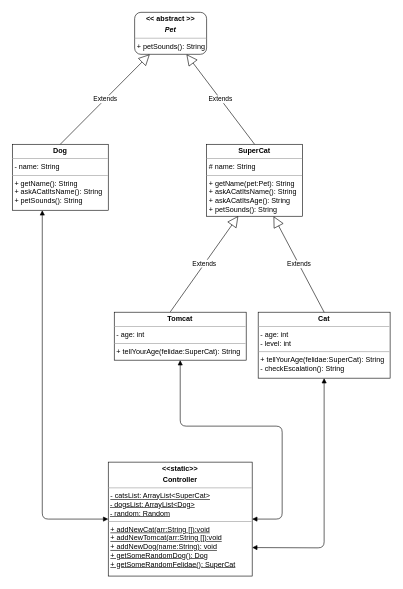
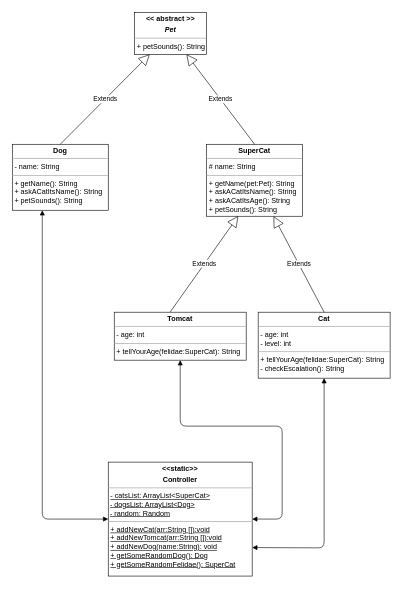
node "<< abstract >> Pet + petSounds(): String": shape rounded rectangle -> rectangle
